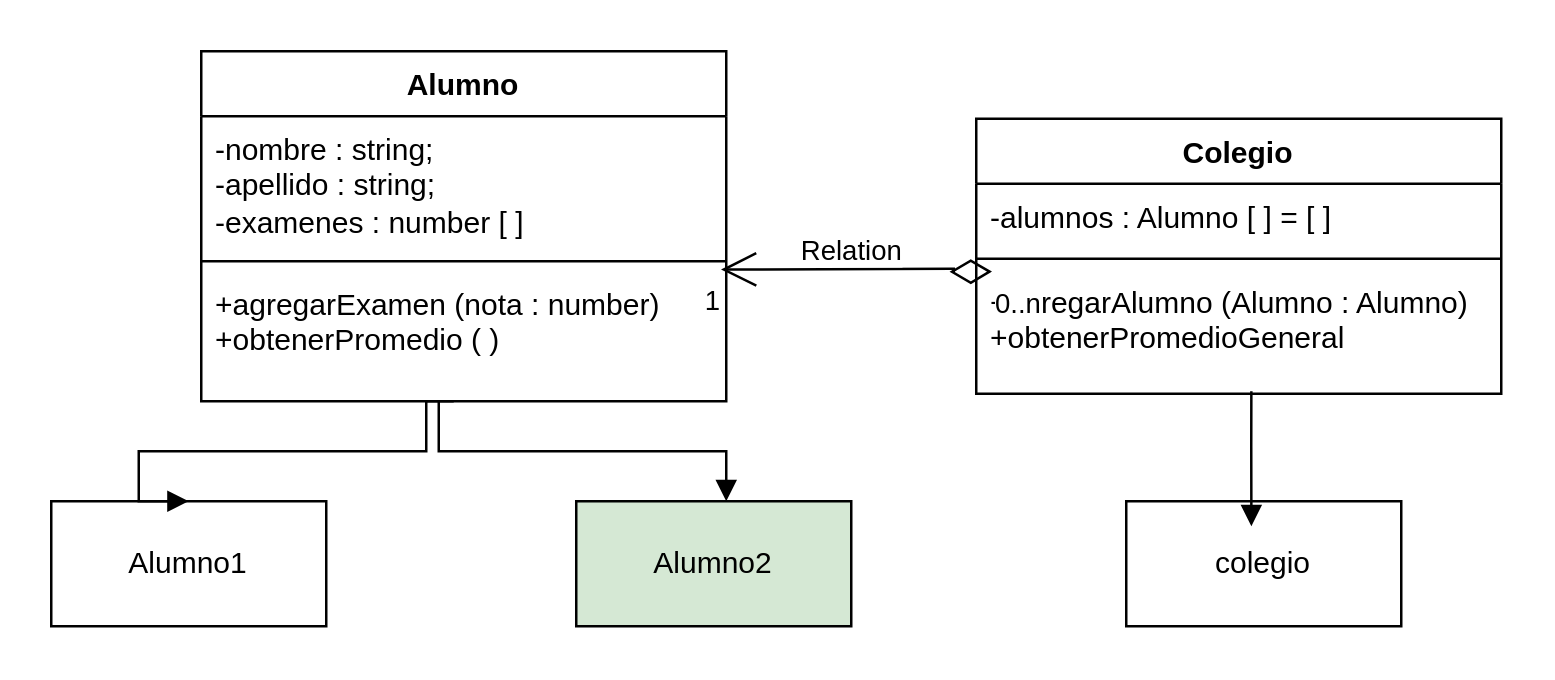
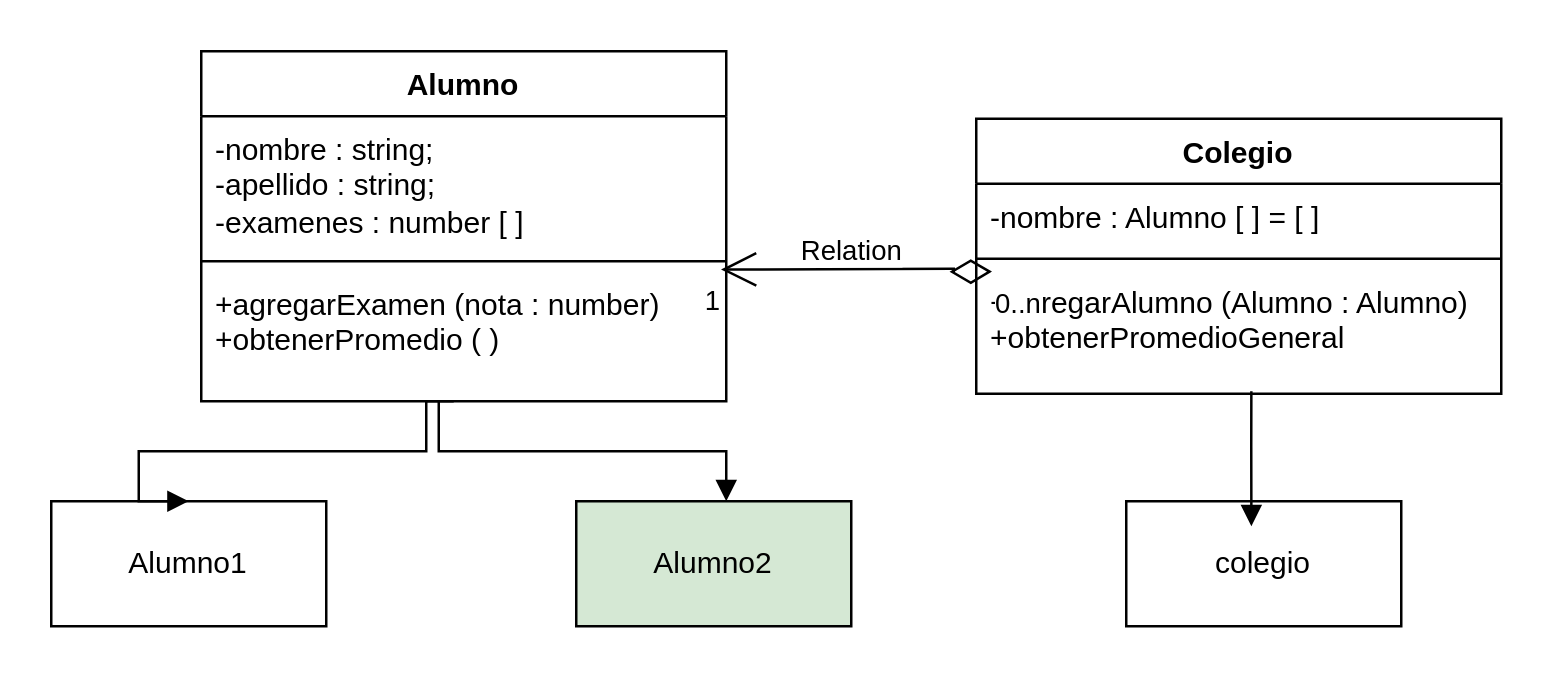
node "-alumnos : Alumno [ ] = [ ]": label "-alumnos : Alumno [ ] = [ ]" -> "-nombre : Alumno [ ] = [ ]"
